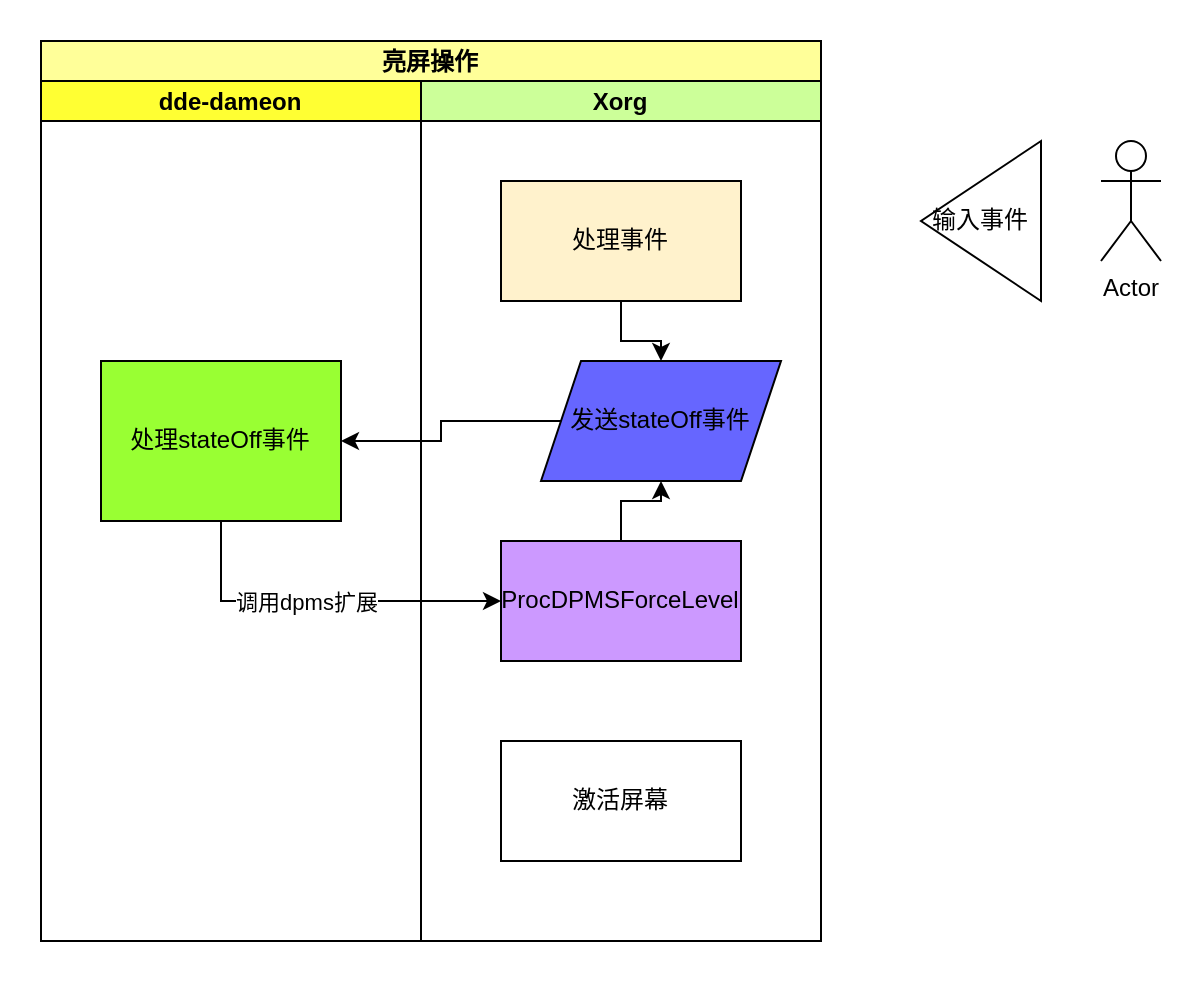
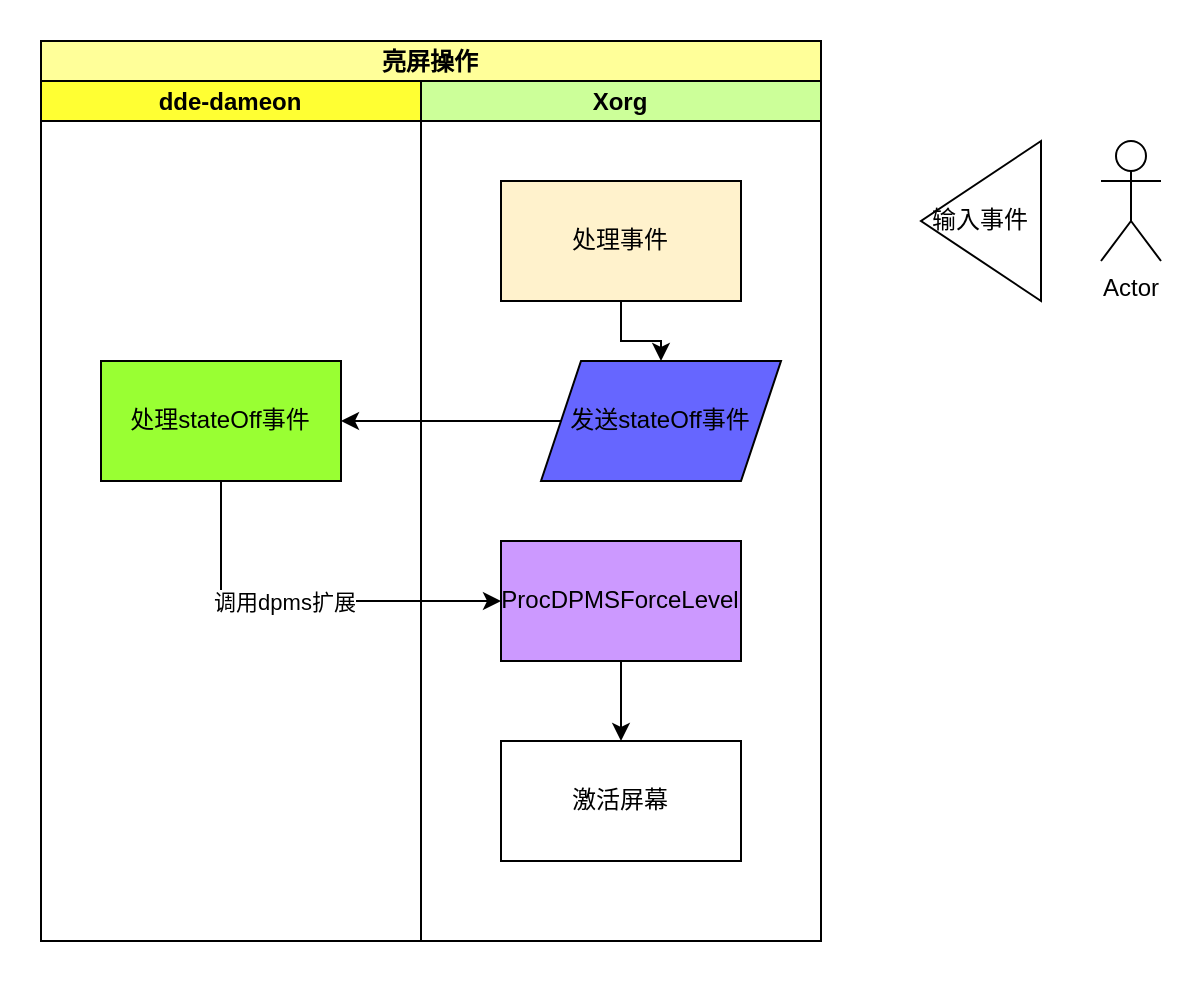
node "处理stateOff事件": size 240x160 -> 240x120
edge "ProcDPMSForceLevel" -> "发送stateOff事件": now "ProcDPMSForceLevel" -> "激活屏幕"
